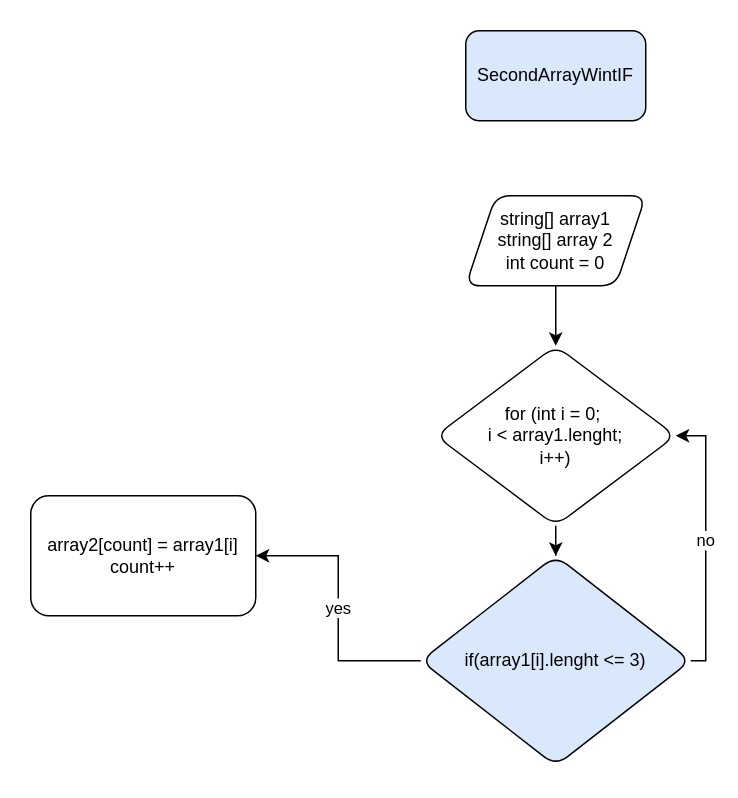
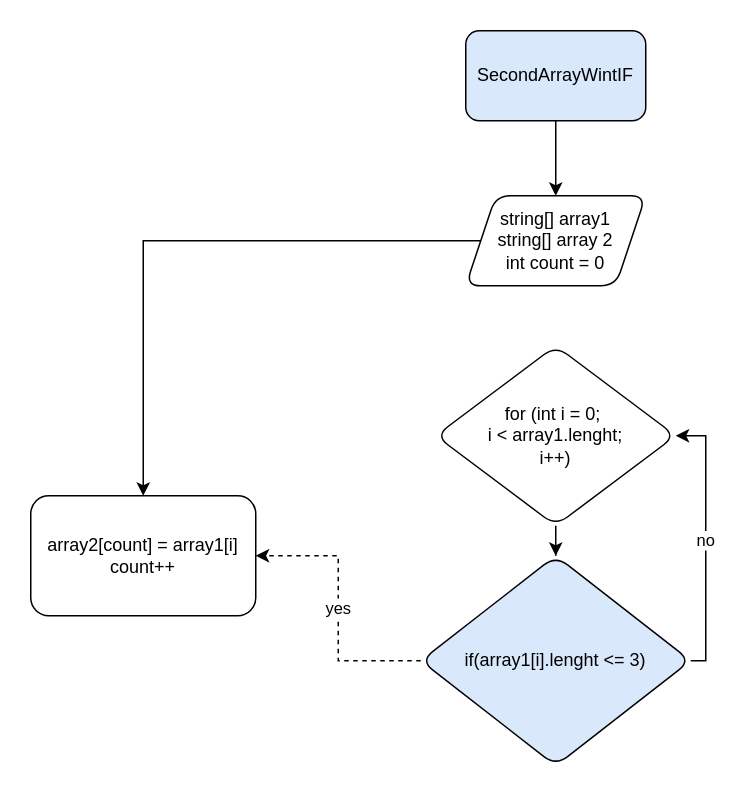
edge "SecondArrayWintIF" -> "string[] array1 string[] array 2 int count = 0": added
edge "string[] array1 string[] array 2 int count = 0" -> "for (int i = 0; i < array1.lenght; i++)": now "string[] array1 string[] array 2 int count = 0" -> "array2[count] = array1[i] count++"
edge "if(array1[i].lenght <= 3)" -> "array2[count] = array1[i] count++": style solid -> dashed
